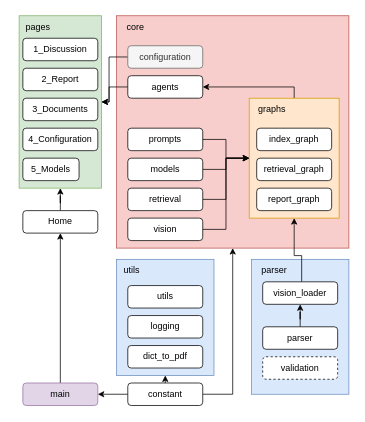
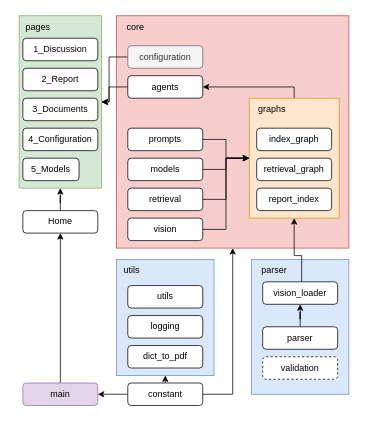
node "report_graph": label "report_graph" -> "report_index"
